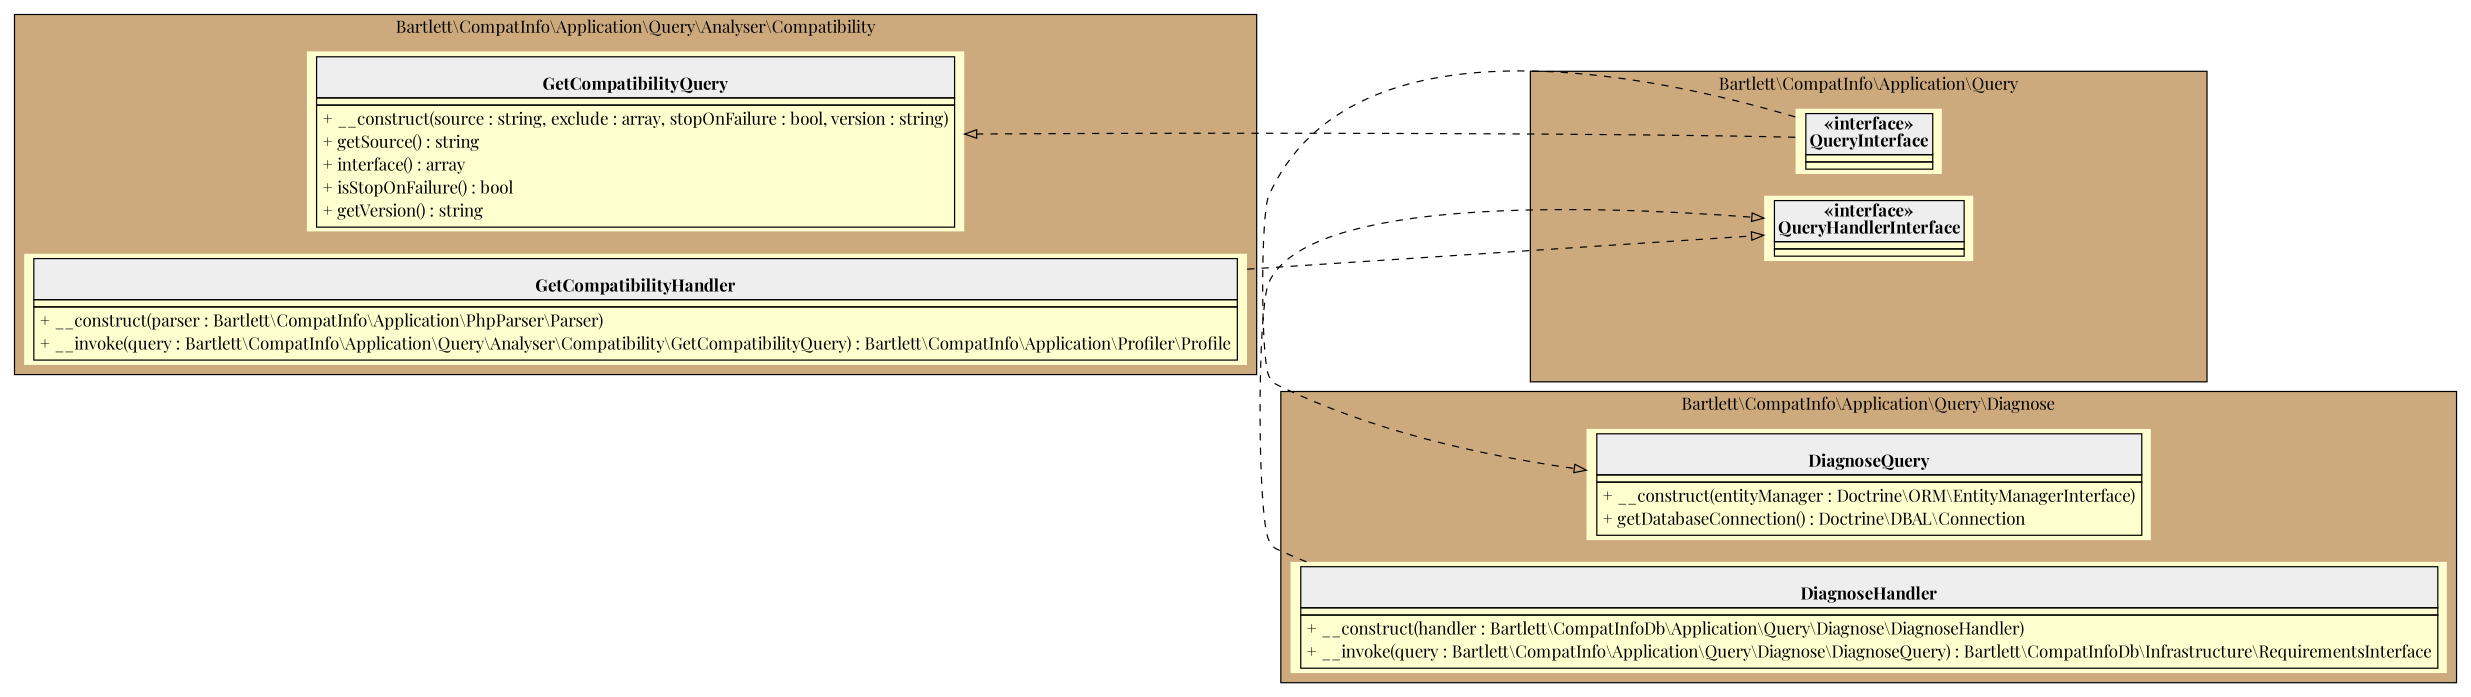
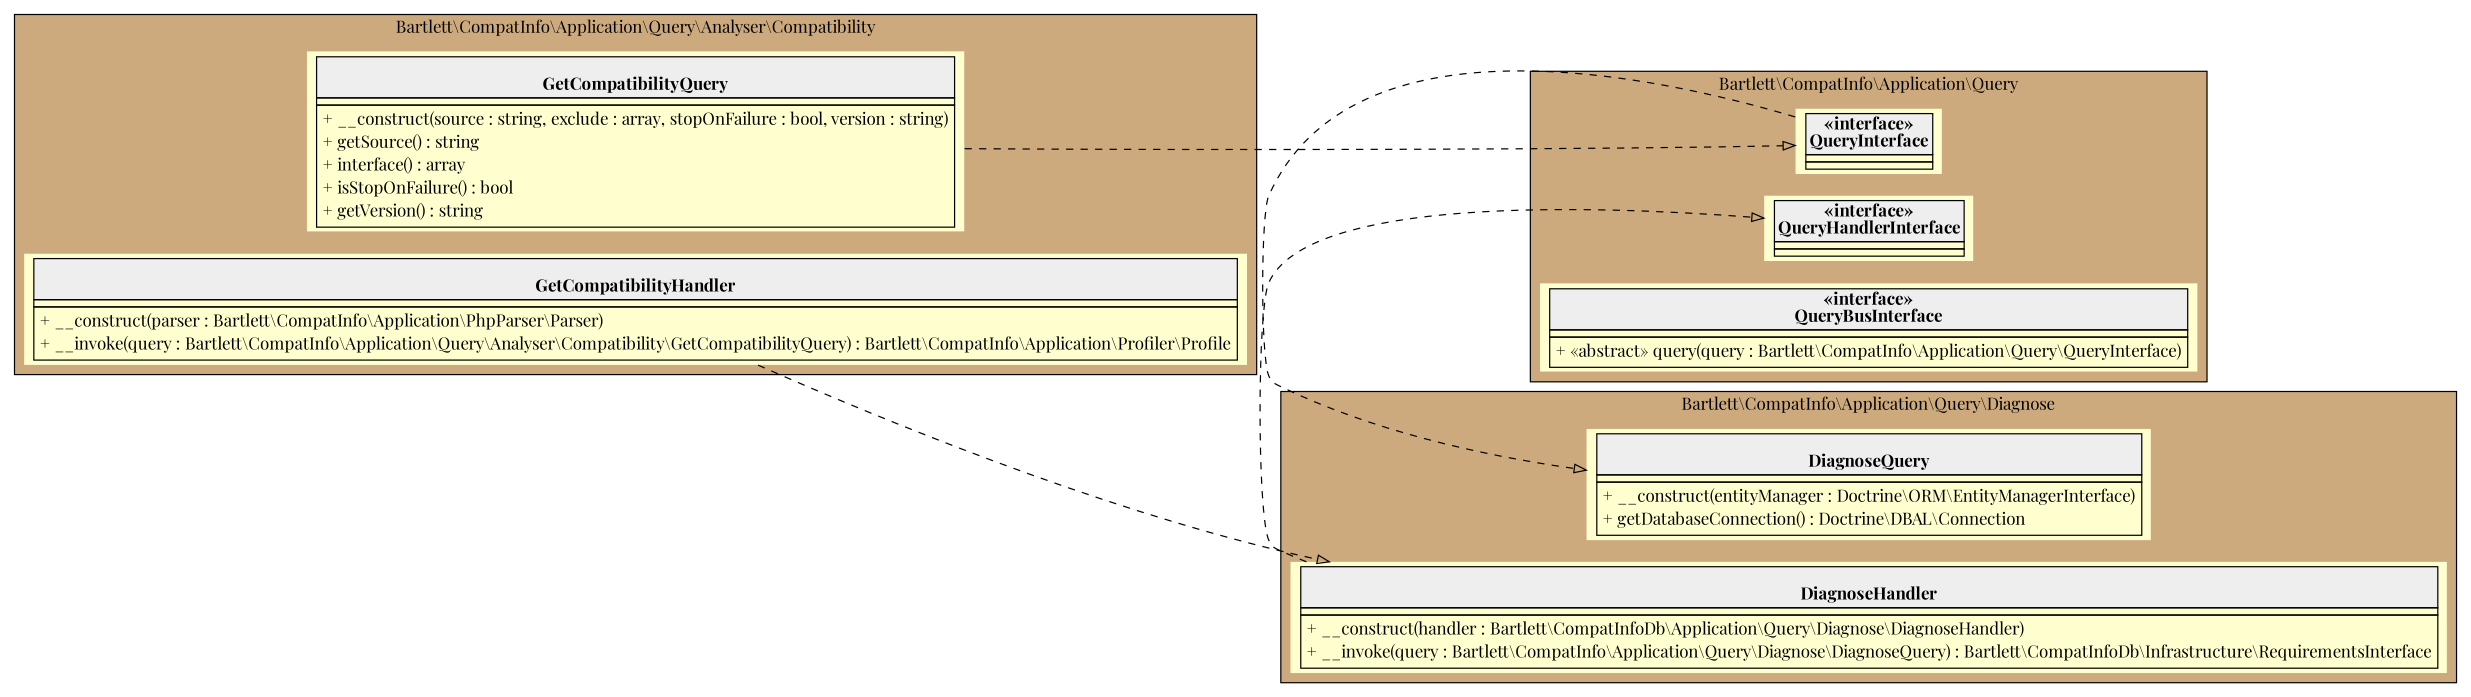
edge "QueryInterface" -> "GetCompatibilityQuery": reversed
edge "GetCompatibilityHandler" -> "QueryHandlerInterface": now "GetCompatibilityHandler" -> "DiagnoseHandler"
node "QueryBusInterface": added
